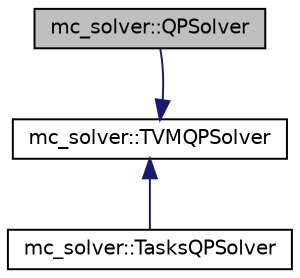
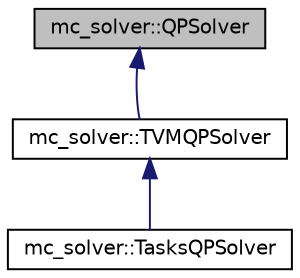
edge "mc_solver::QPSolver" -> "mc_solver::TVMQPSolver": reversed
